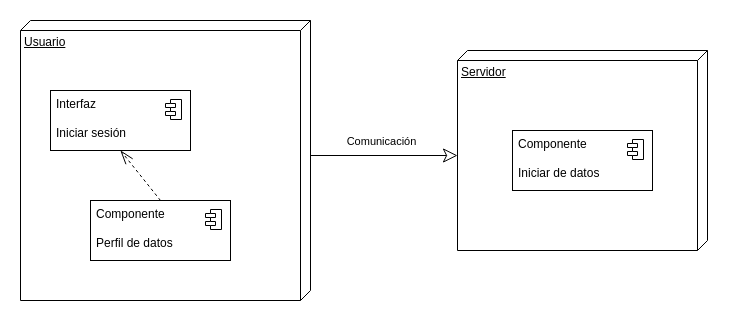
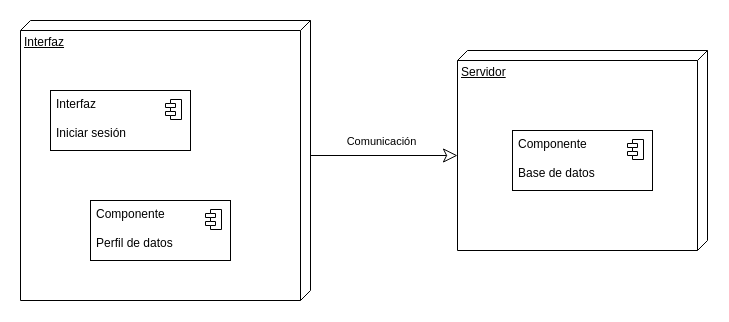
node "Usuario": label "Usuario" -> "Interfaz"
node "Componente Iniciar de datos": label "Componente Iniciar de datos" -> "Componente Base de datos"
edge "Componente Perfil de datos" -> "Interfaz Iniciar sesión": removed
